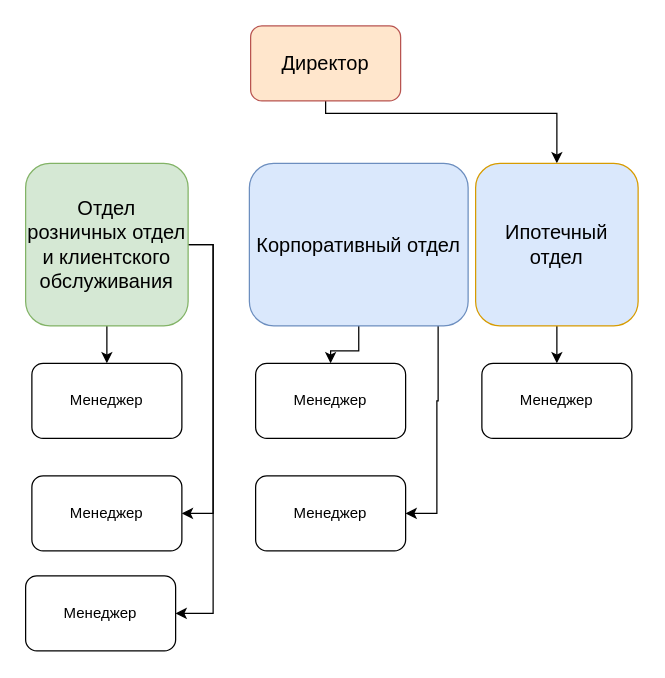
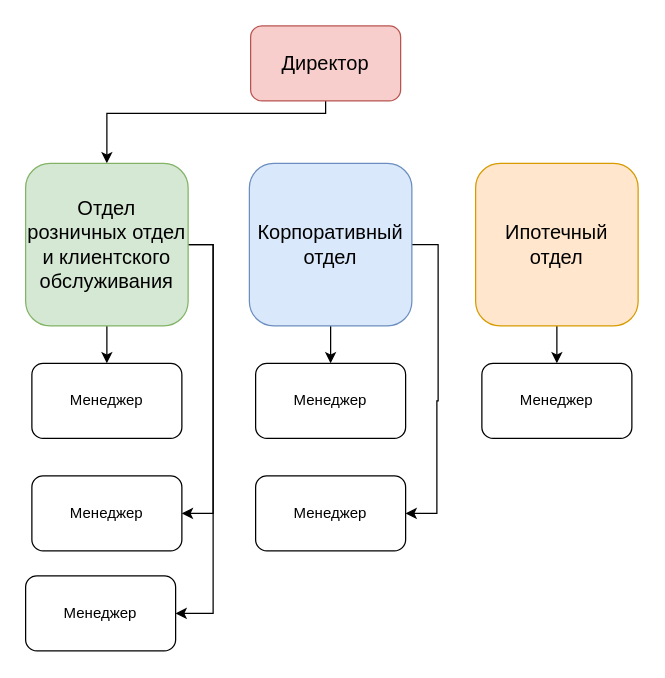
node "Директор": fillcolor #ffe6cc -> #f8cecc
edge "Директор" -> "Отдел розничных отдел и клиентского обслуживания": added
edge "Директор" -> "Ипотечный отдел": removed
node "Корпоративный отдел": size 219x163 -> 163x163
node "Ипотечный отдел": fillcolor #dae8fc -> #ffe6cc
